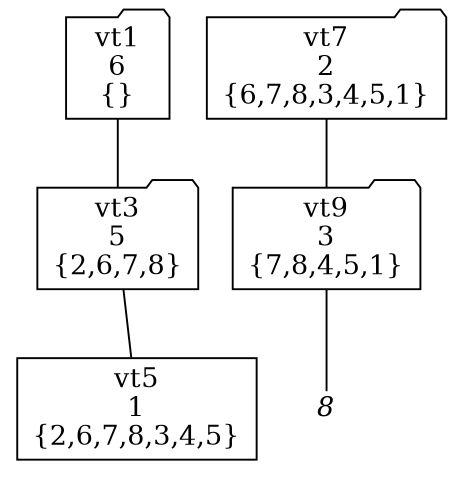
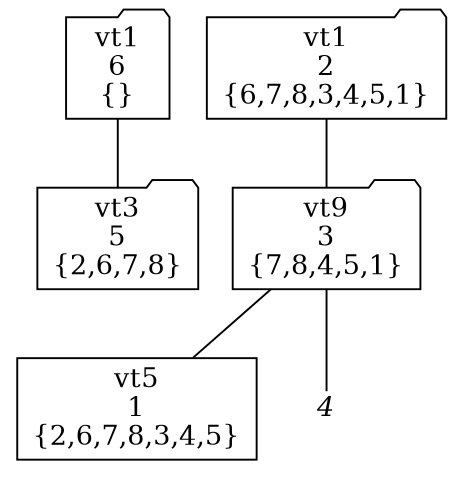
node "vt7 2 {6,7,8,3,4,5,1}": label "vt7 2 {6,7,8,3,4,5,1}" -> "vt1 2 {6,7,8,3,4,5,1}"
edge "vt3 5 {2,6,7,8}" -- "vt5 1 {2,6,7,8,3,4,5}": now "vt9 3 {7,8,4,5,1}" -- "vt5 1 {2,6,7,8,3,4,5}"
node "8": label "8" -> "4"
